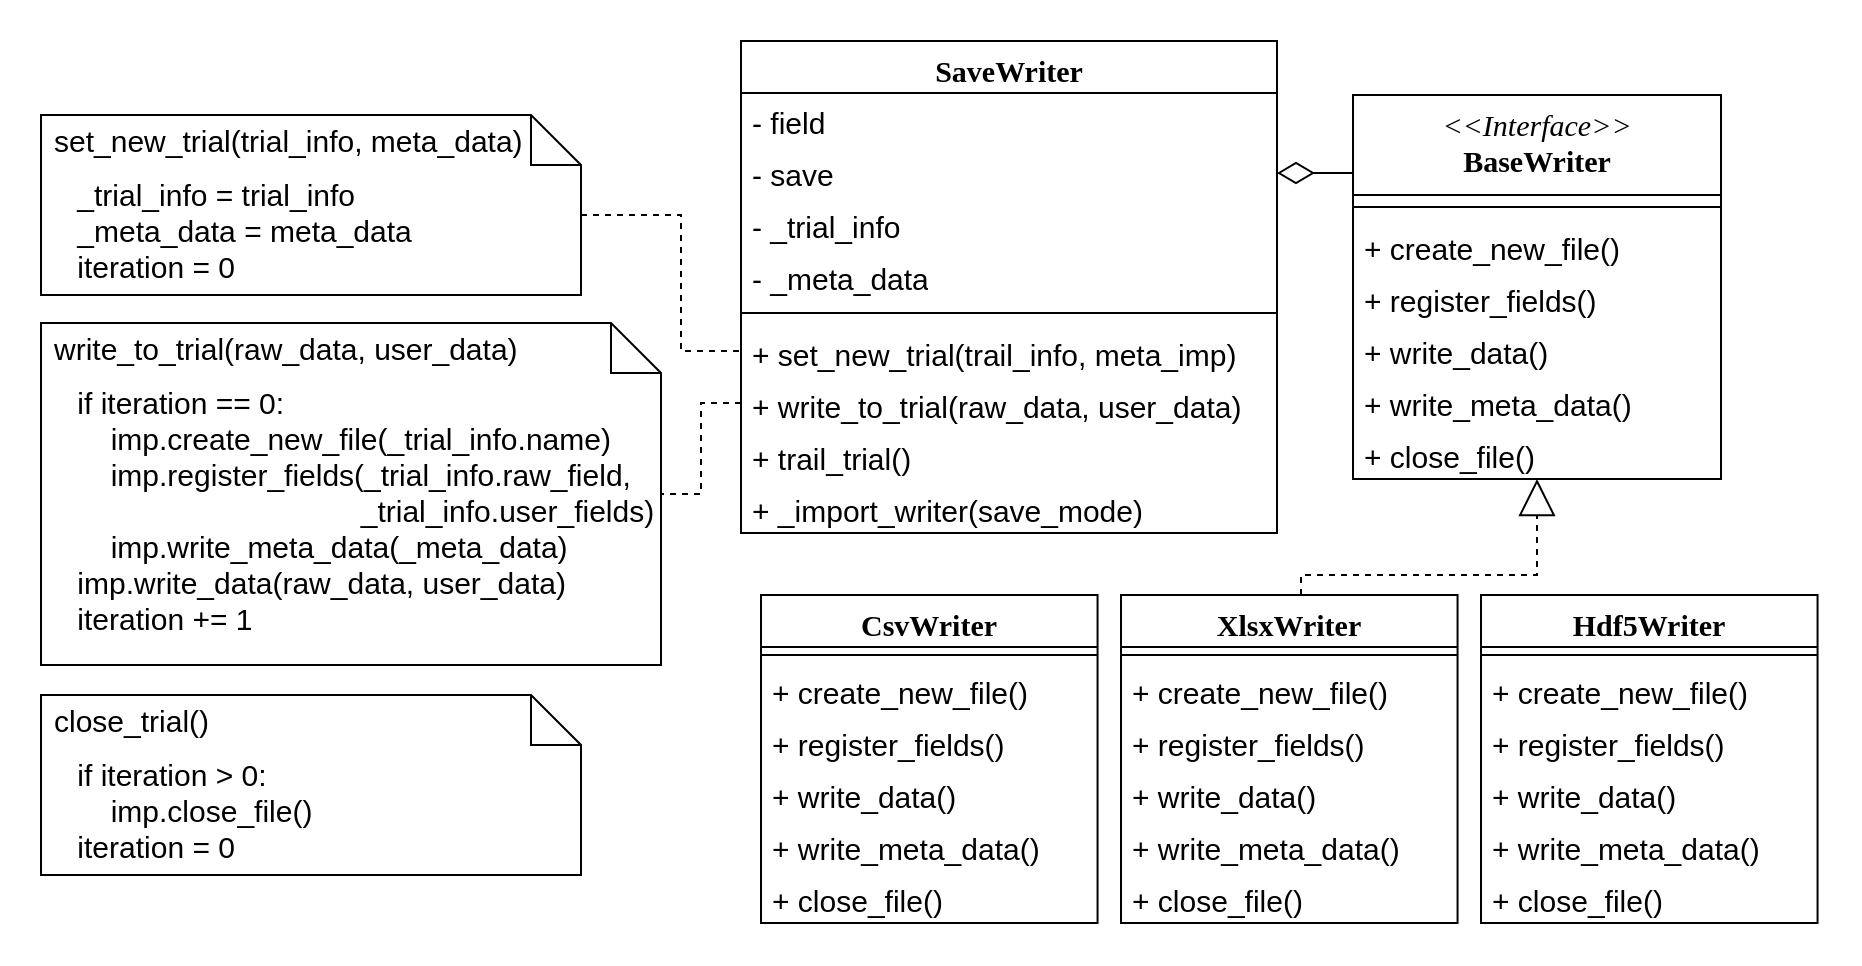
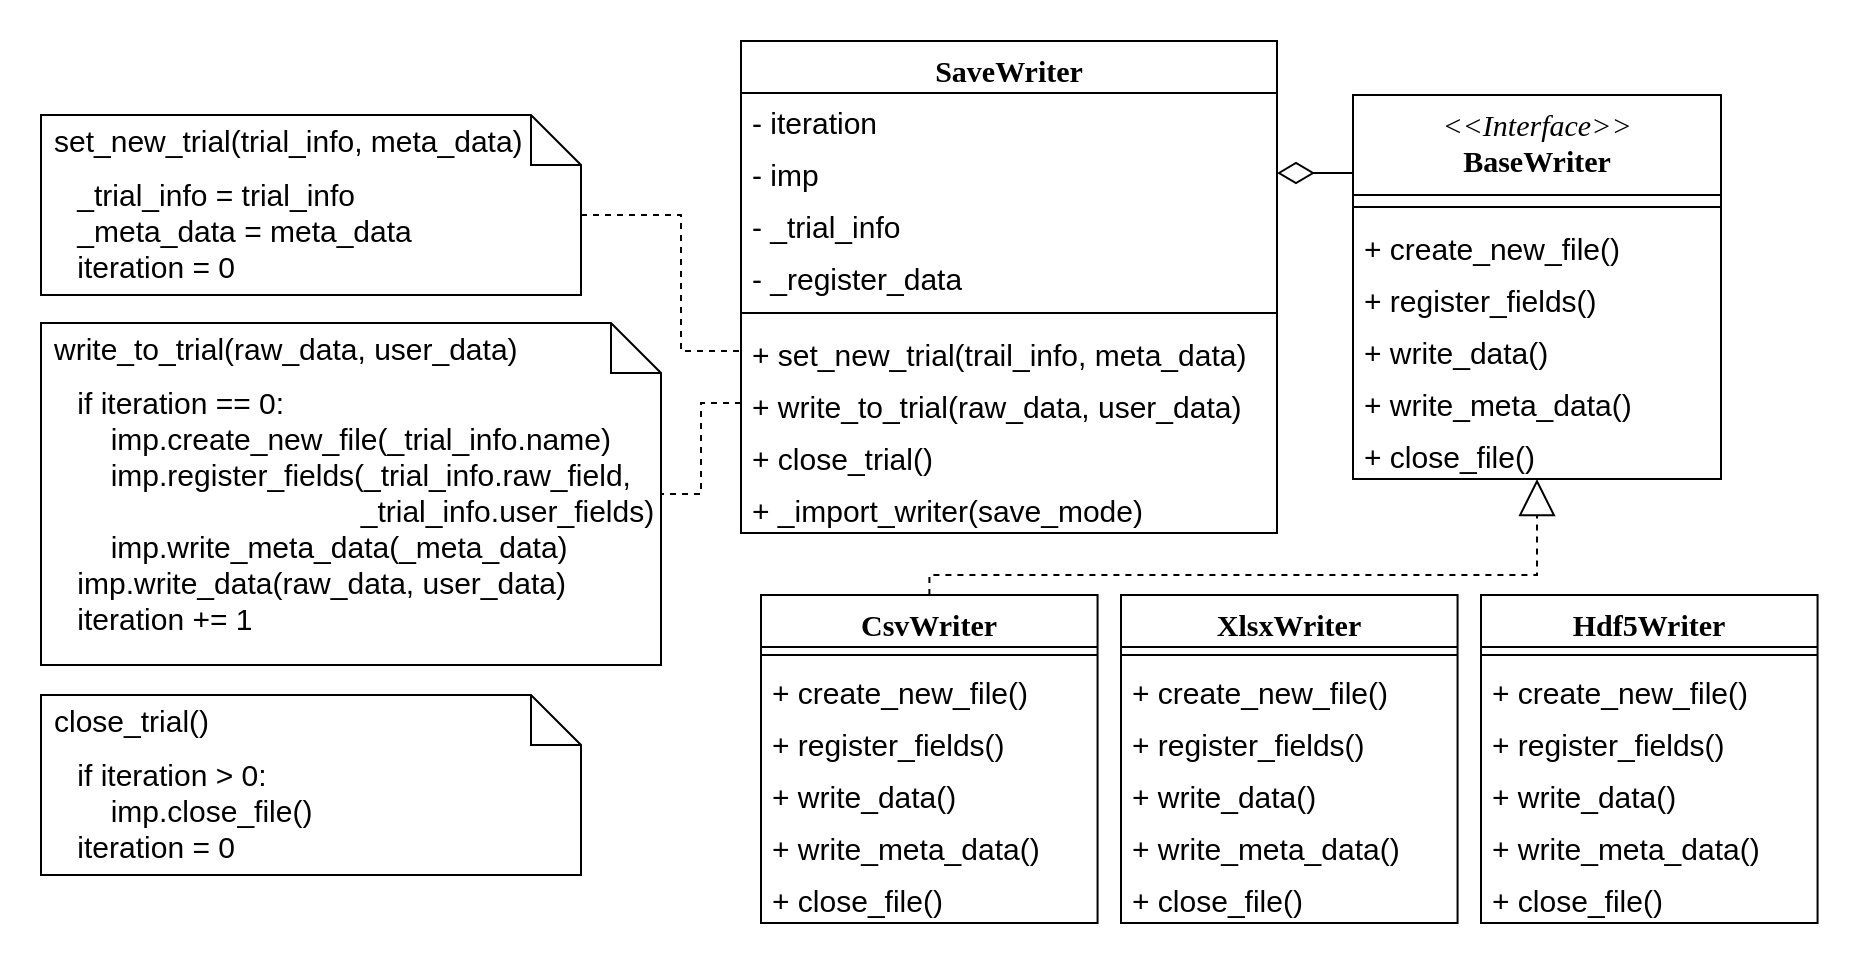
node "- field": label "- field" -> "- iteration"
node "- save": label "- save" -> "- imp"
node "- _meta_data": label "- _meta_data" -> "- _register_data"
node "+ set_new_trial(trail_info, meta_imp)": label "+ set_new_trial(trail_info, meta_imp)" -> "+ set_new_trial(trail_info, meta_data)"
node "+ trail_trial()": label "+ trail_trial()" -> "+ close_trial()"
edge "CsvWriter" -> "<<Interface>> BaseWriter": added
edge "XlsxWriter" -> "<<Interface>> BaseWriter": removed
